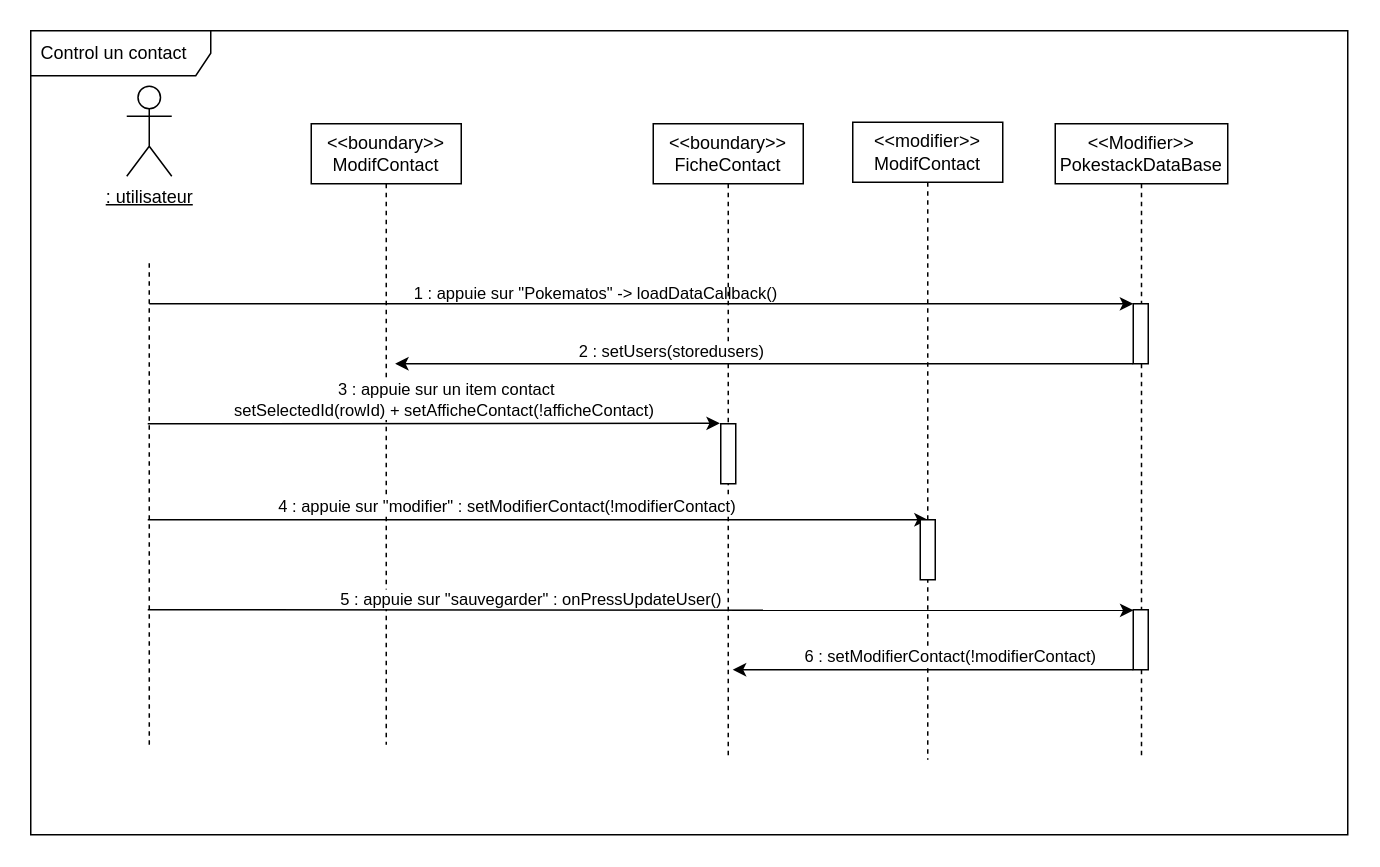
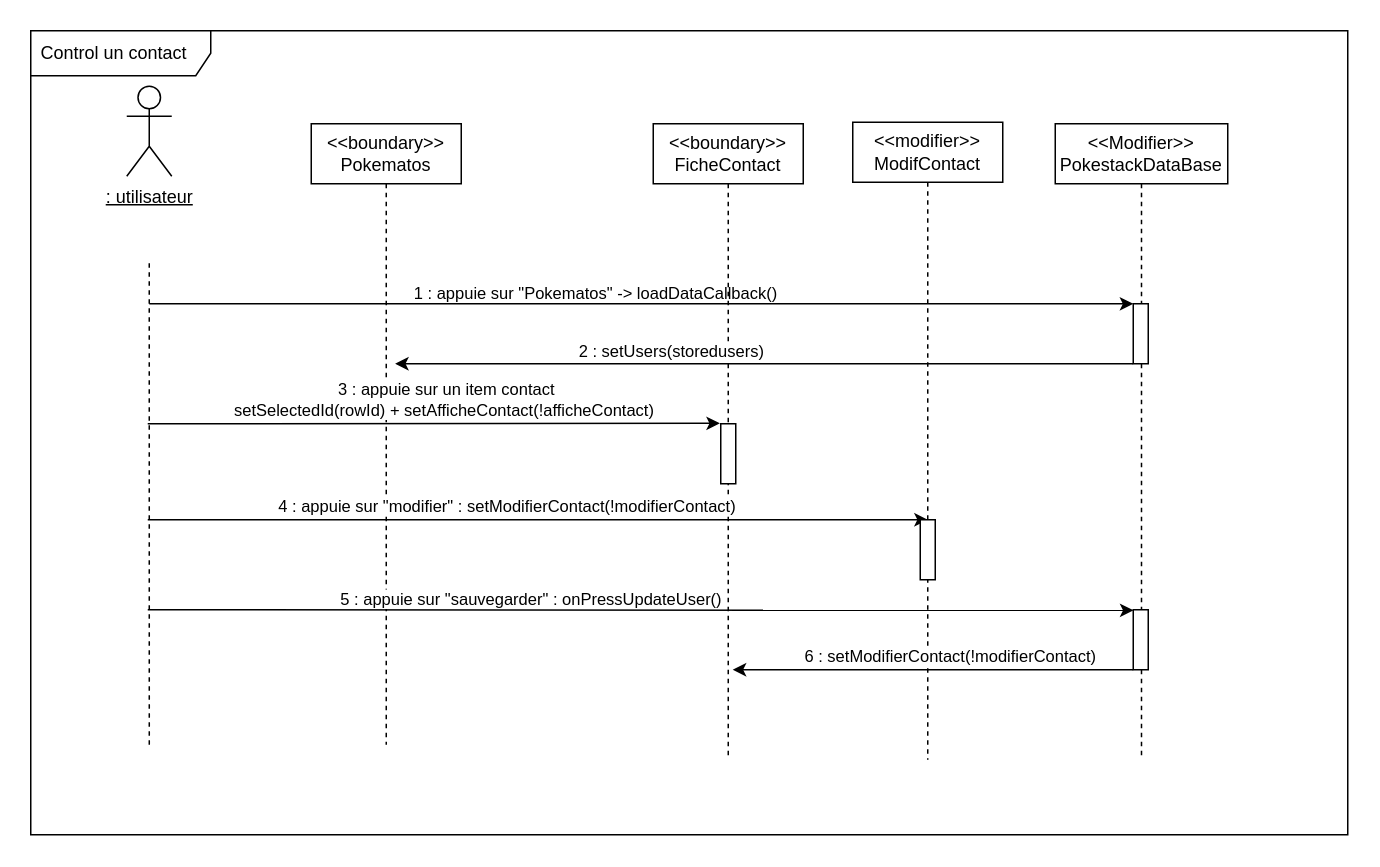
node "<<boundary>> ModifContact": label "<<boundary>> ModifContact" -> "<<boundary>> Pokematos"
